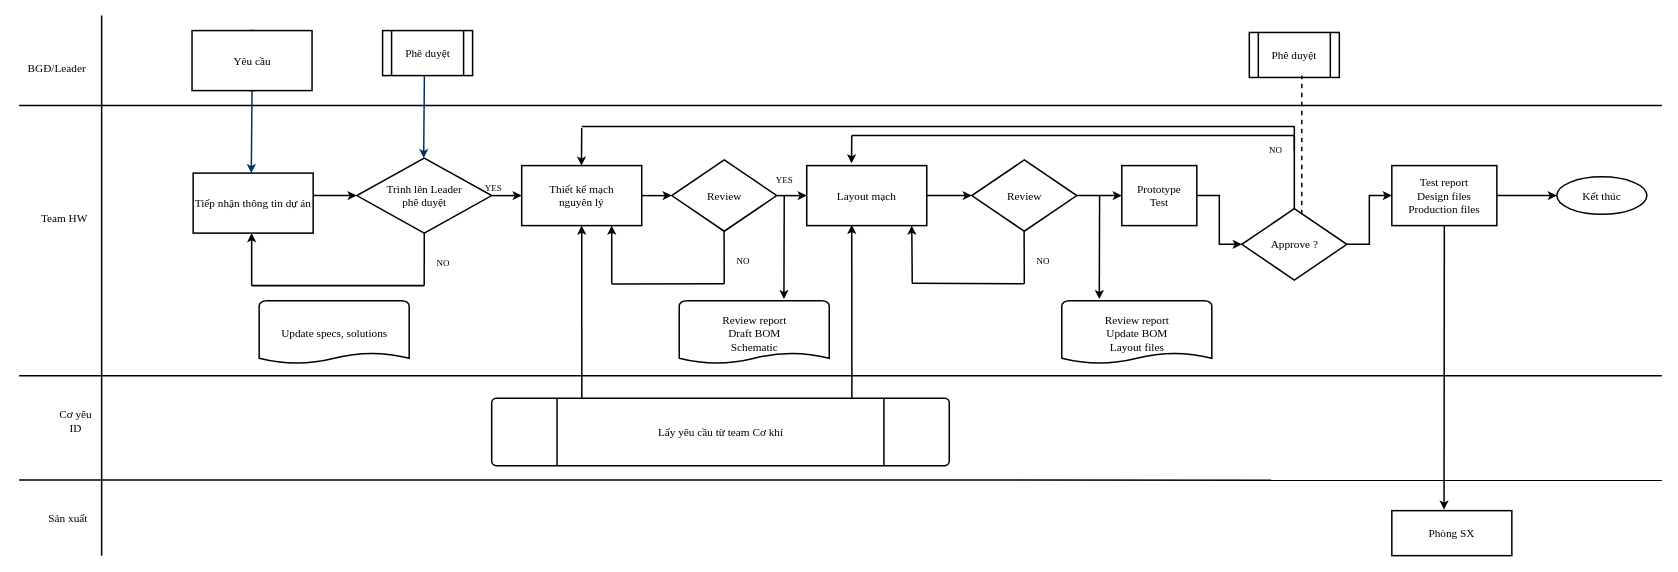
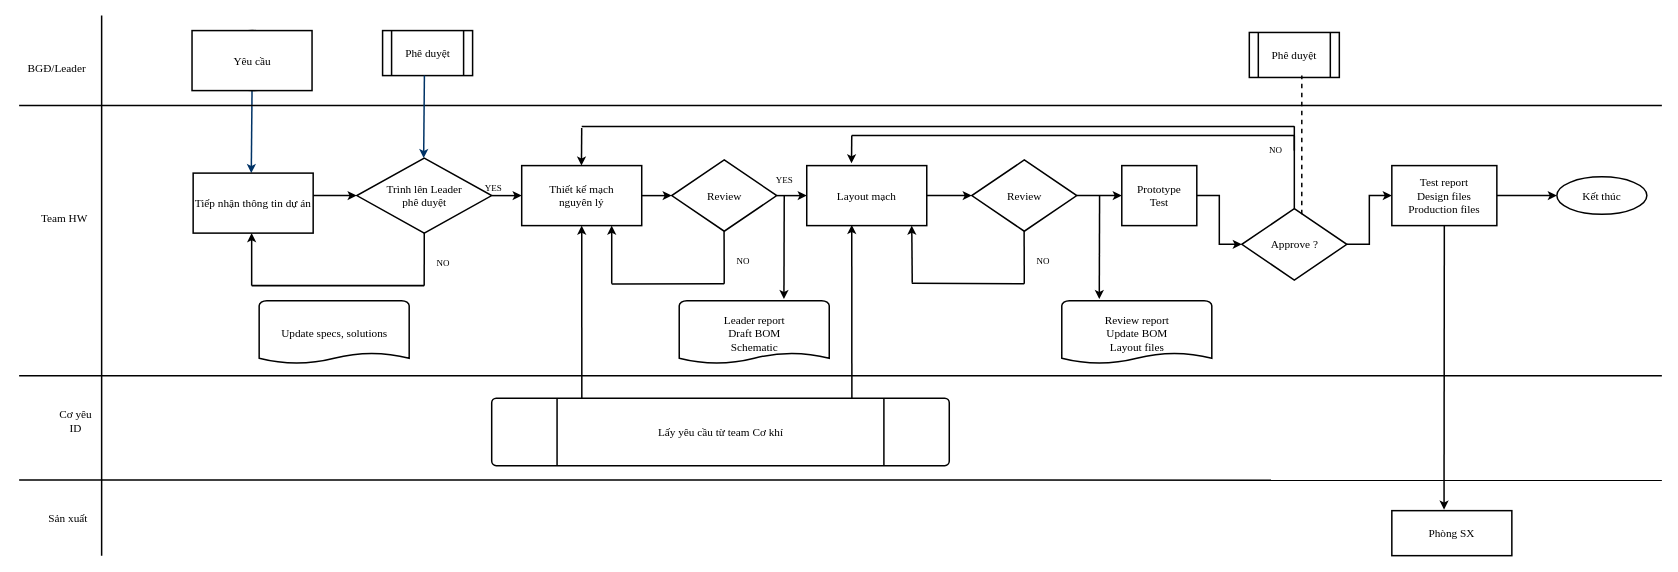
node "Review reportDraft BOMSchematic": label "Review reportDraft BOMSchematic" -> "Leader reportDraft BOMSchematic"
